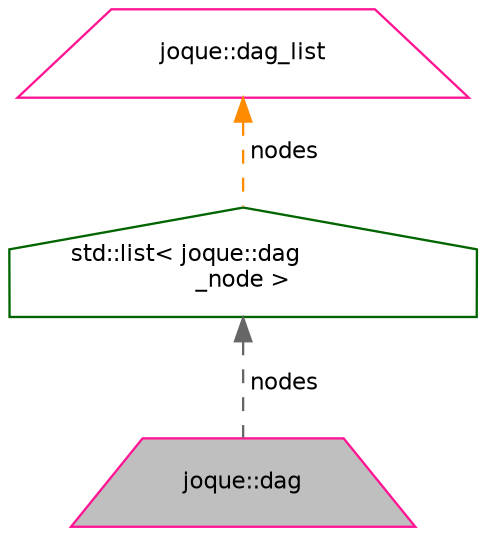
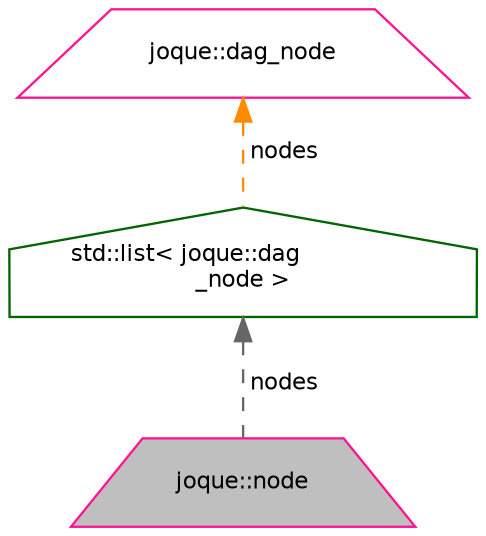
node "joque::dag_list": label "joque::dag_list" -> "joque::dag_node"
node "joque::dag": label "joque::dag" -> "joque::node"
